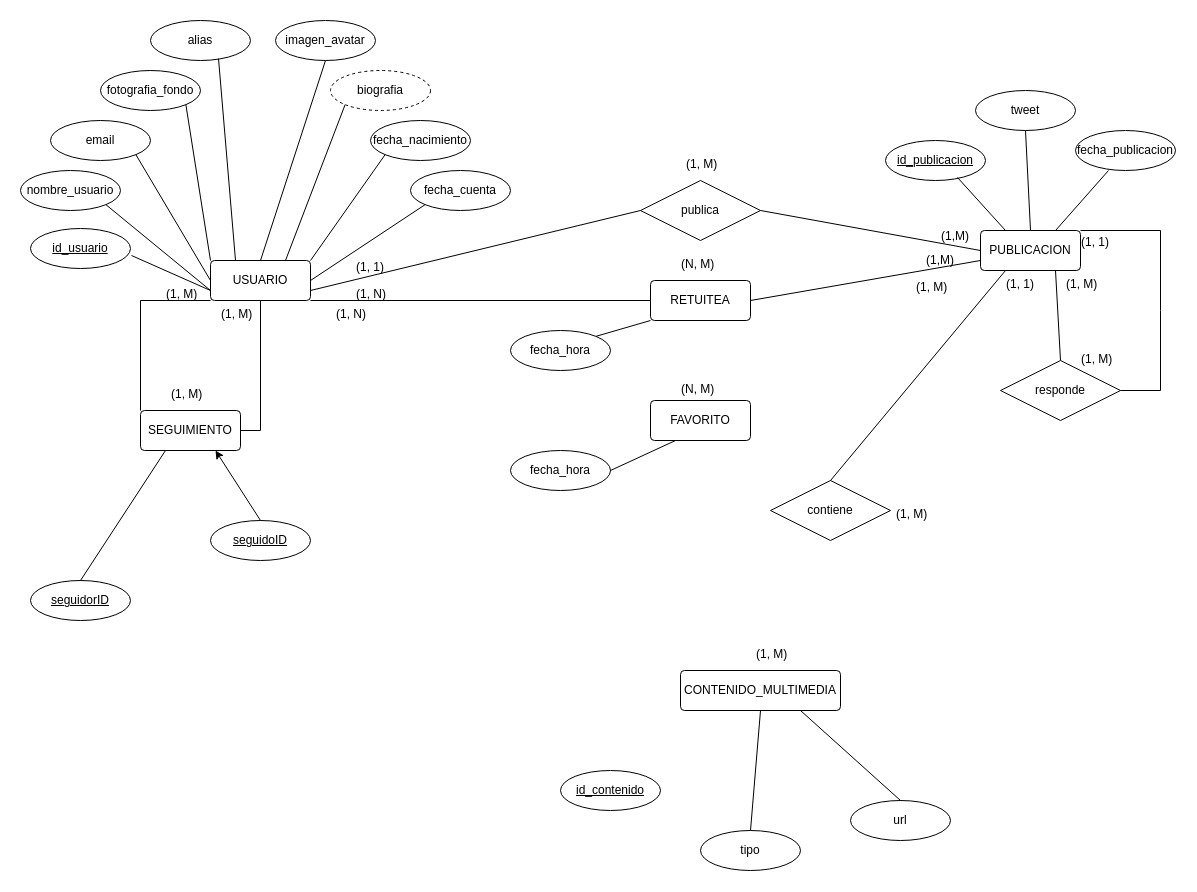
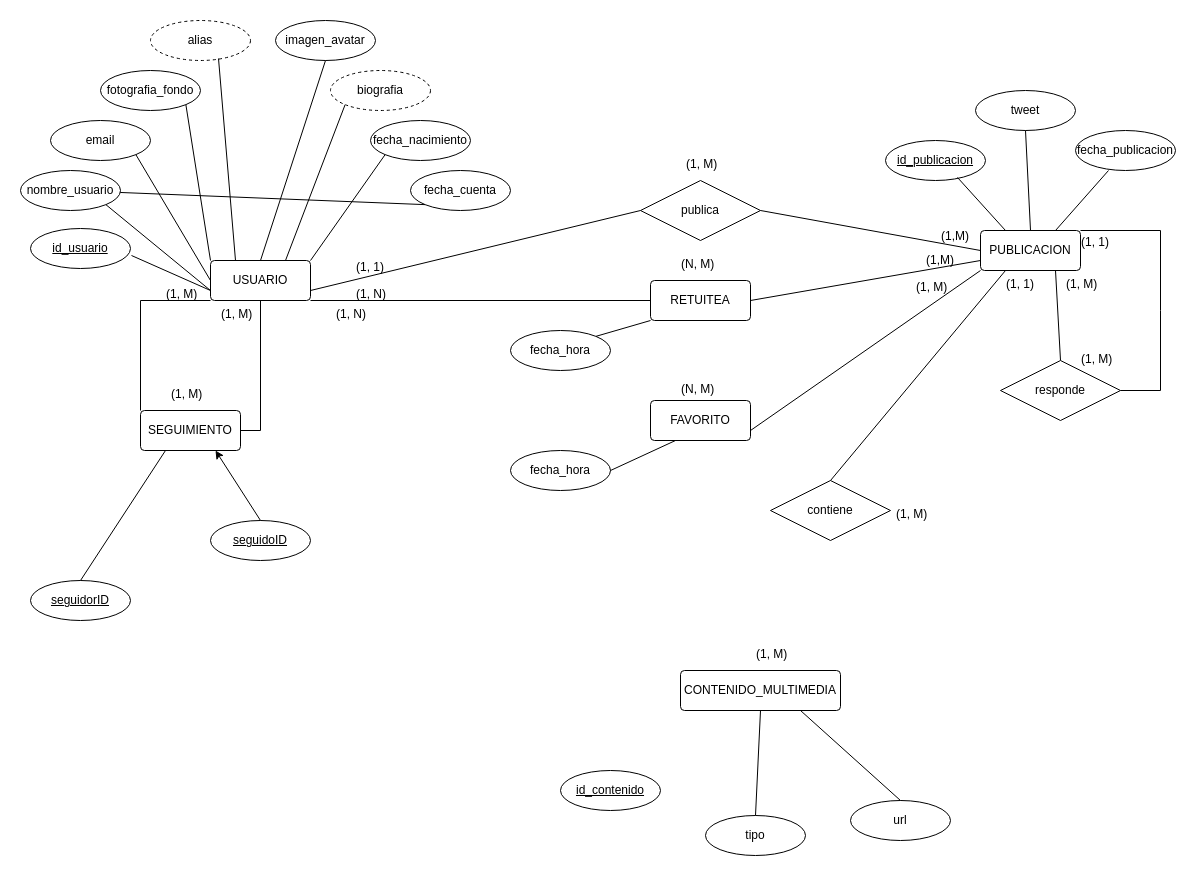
node "alias": style solid -> dashed
edge "fecha_cuenta" -- "USUARIO": now "fecha_cuenta" -- "nombre_usuario"
edge "PUBLICACION" -- "FAVORITO": added
node "tipo": moved (751, 851) -> (756, 836)
